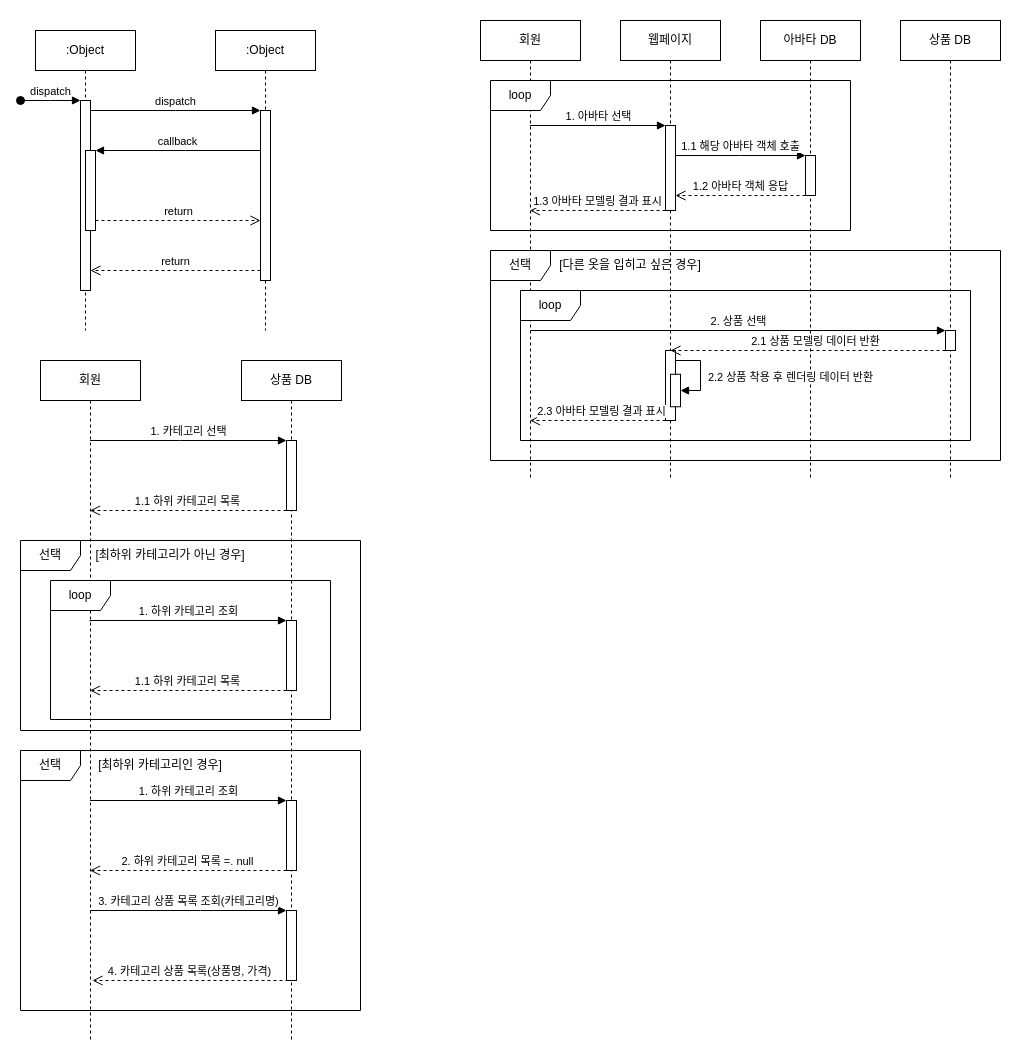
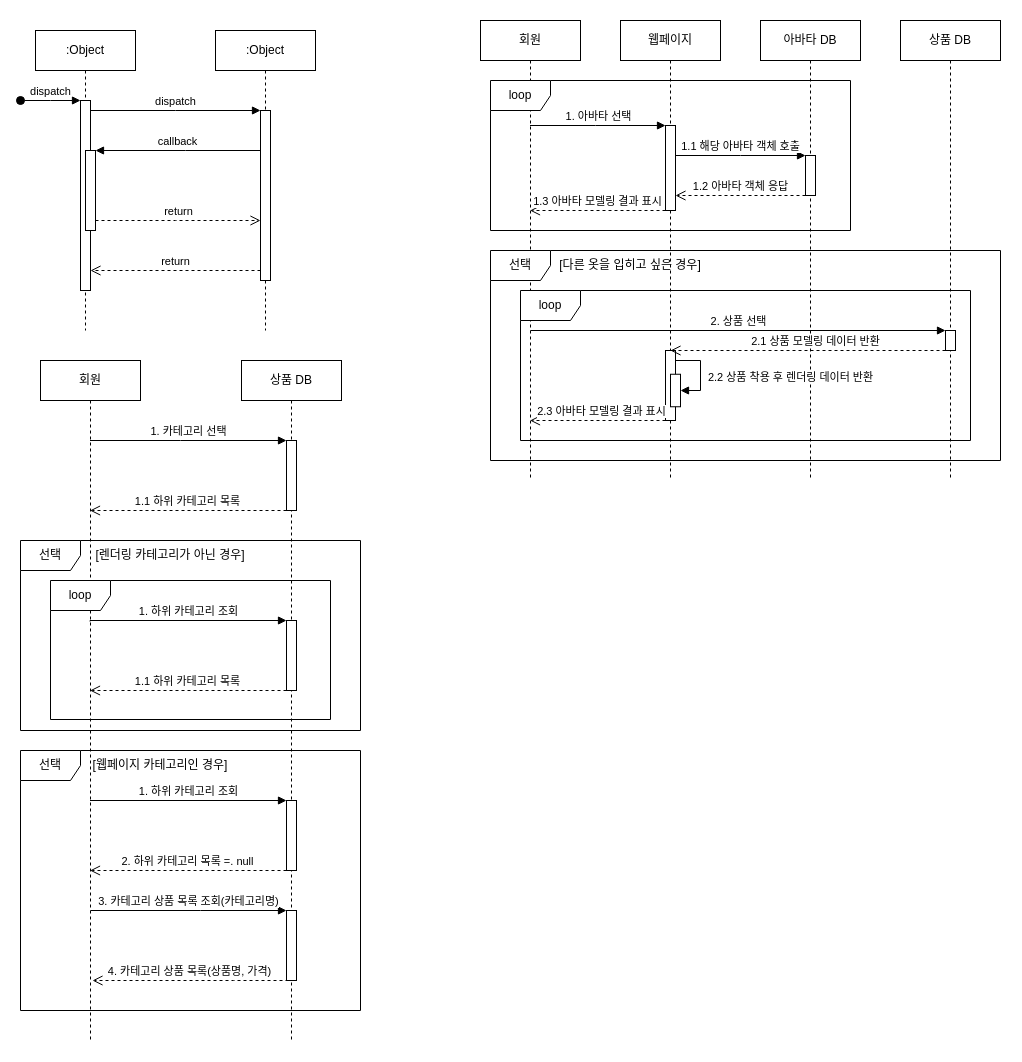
node "[최하위 카테고리가 아닌 경우]": label "[최하위 카테고리가 아닌 경우]" -> "[렌더링 카테고리가 아닌 경우]"
node "[최하위 카테고리인 경우]": label "[최하위 카테고리인 경우]" -> "[웹페이지 카테고리인 경우]"
